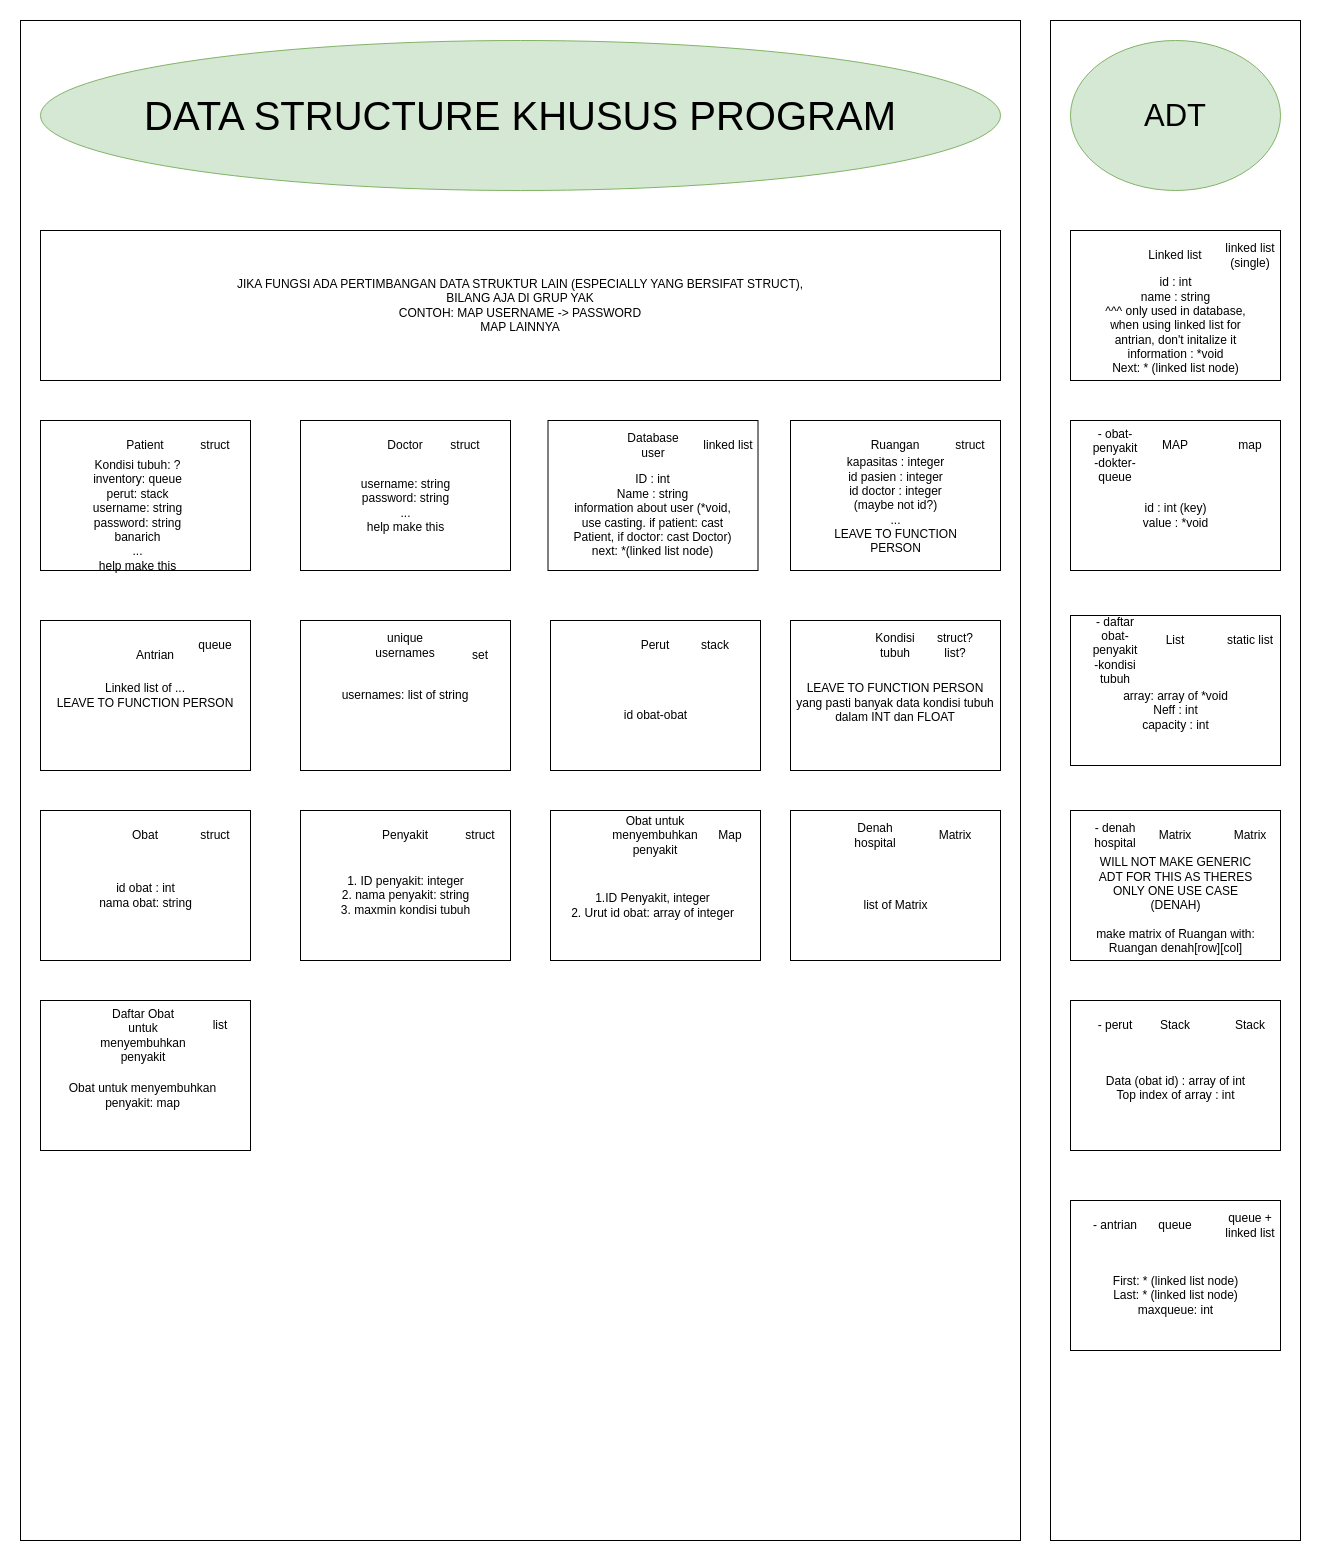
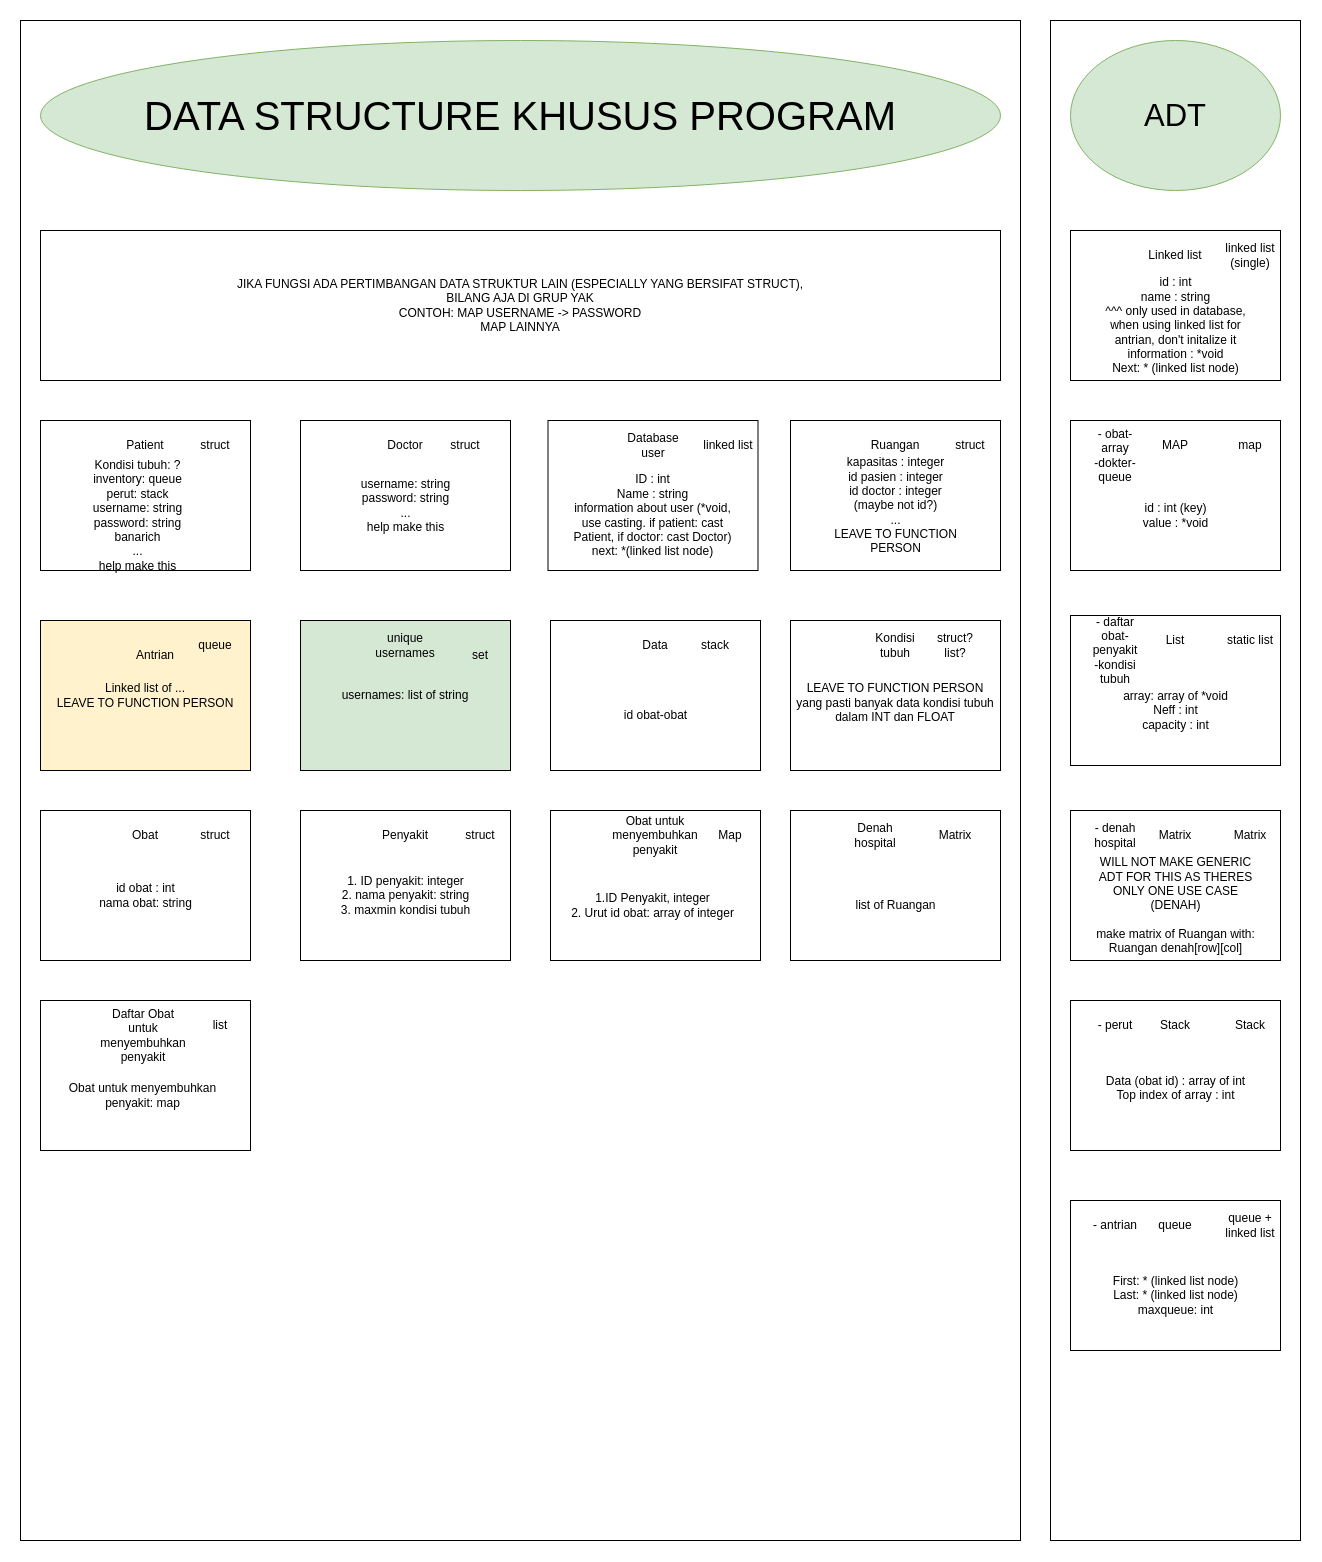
node "- obat-penyakit -dokter-queue": label "- obat-penyakit -dokter-queue" -> "- obat-array -dokter-queue"
node "Perut": label "Perut" -> "Data"
node "Linked list of ... LEAVE TO FUNCTION PERSON": fillcolor #ffffff -> #fff2cc
node "usernames: list of string": fillcolor #ffffff -> #d5e8d4
node "list of Matrix": label "list of Matrix" -> "list of Ruangan"
